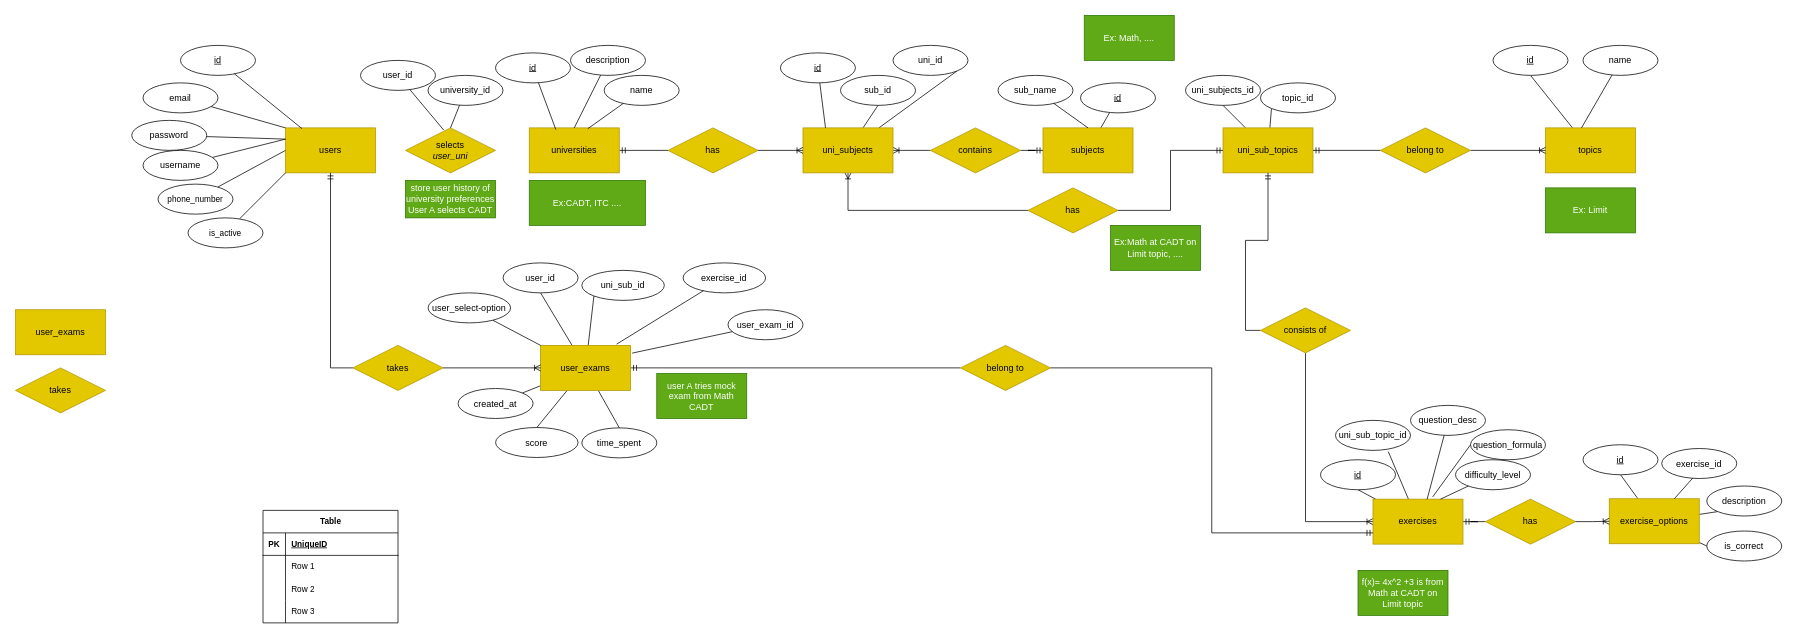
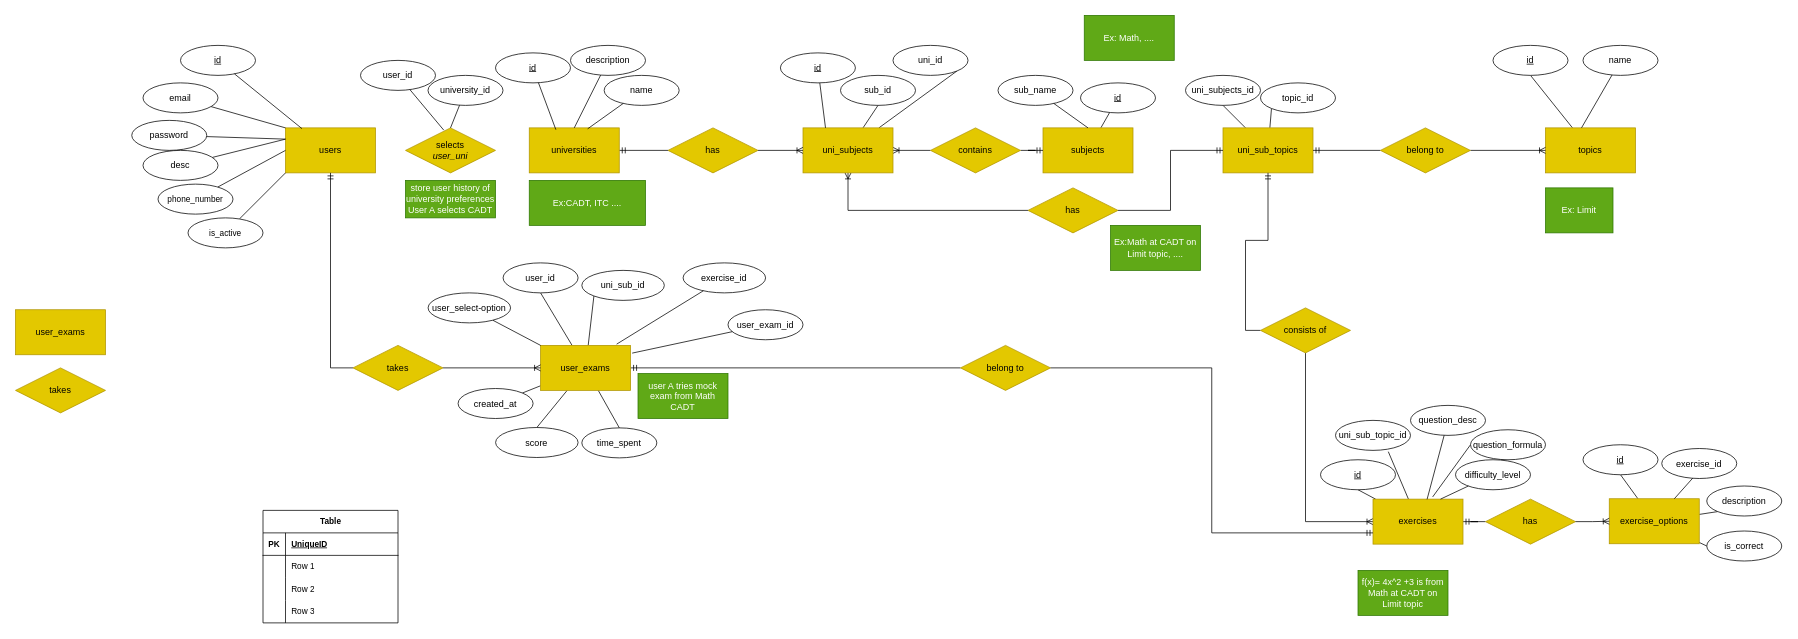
node "username": label "username" -> "desc"
node "Ex: Limit": size 90x45 -> 68x45
node "user A tries mock exam from Math CADT": moved (702, 396) -> (683, 396)
